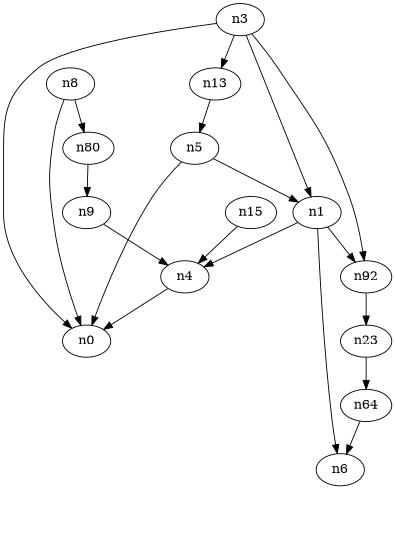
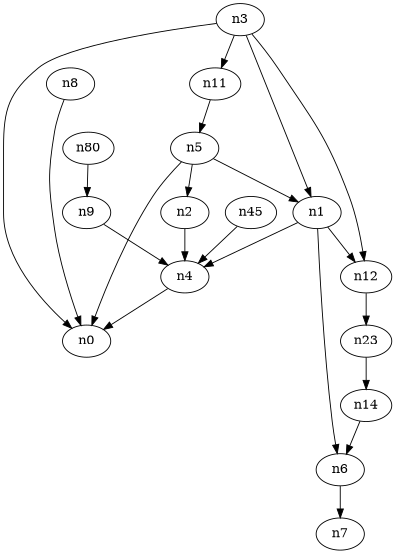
node "n13": label "n13" -> "n11"
edge "n8" -> "n80": removed
node "n2": added
node "n15": label "n15" -> "n45"
node "n92": label "n92" -> "n12"
node "n64": label "n64" -> "n14"
node "n7": added
